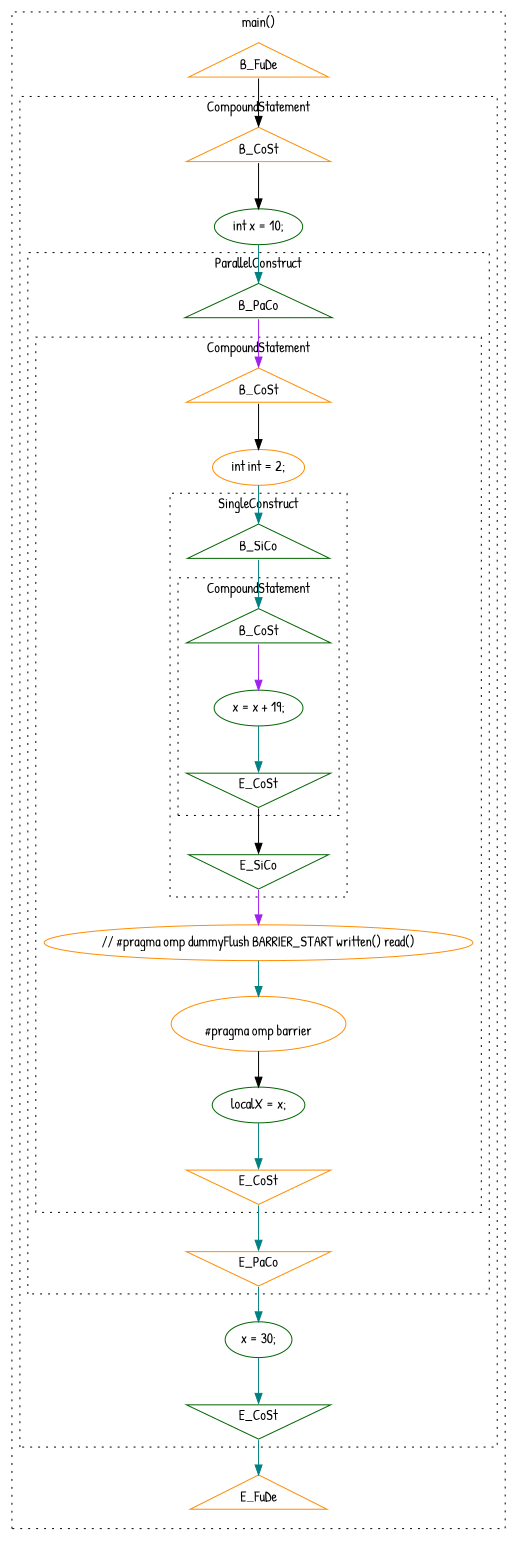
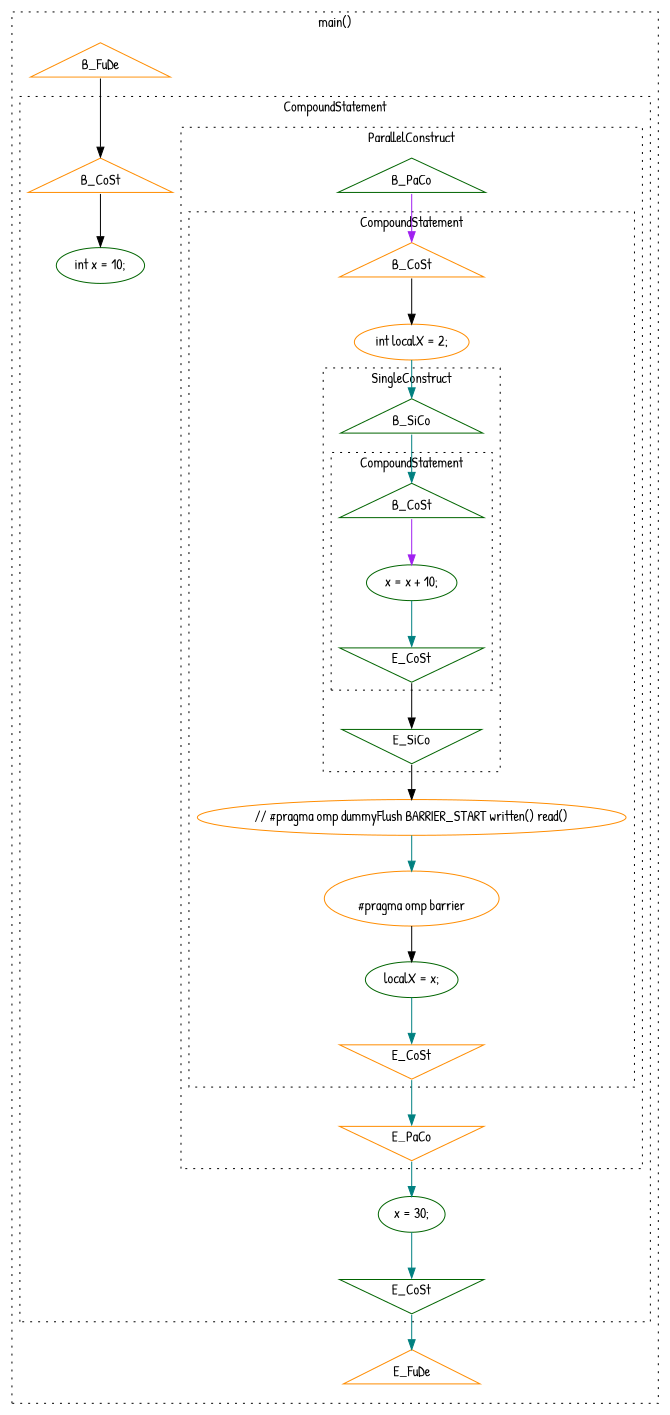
edge "int x = 10;" -> "B_PaCo": removed
node "int int = 2;": label "int int = 2;" -> "int localX = 2;"
node "x = x + 19;": label "x = x + 19;" -> "x = x + 10;"
edge "E_SiCo" -> "// #pragma omp dummyFlush BARRIER_START written() read()": color purple -> black
